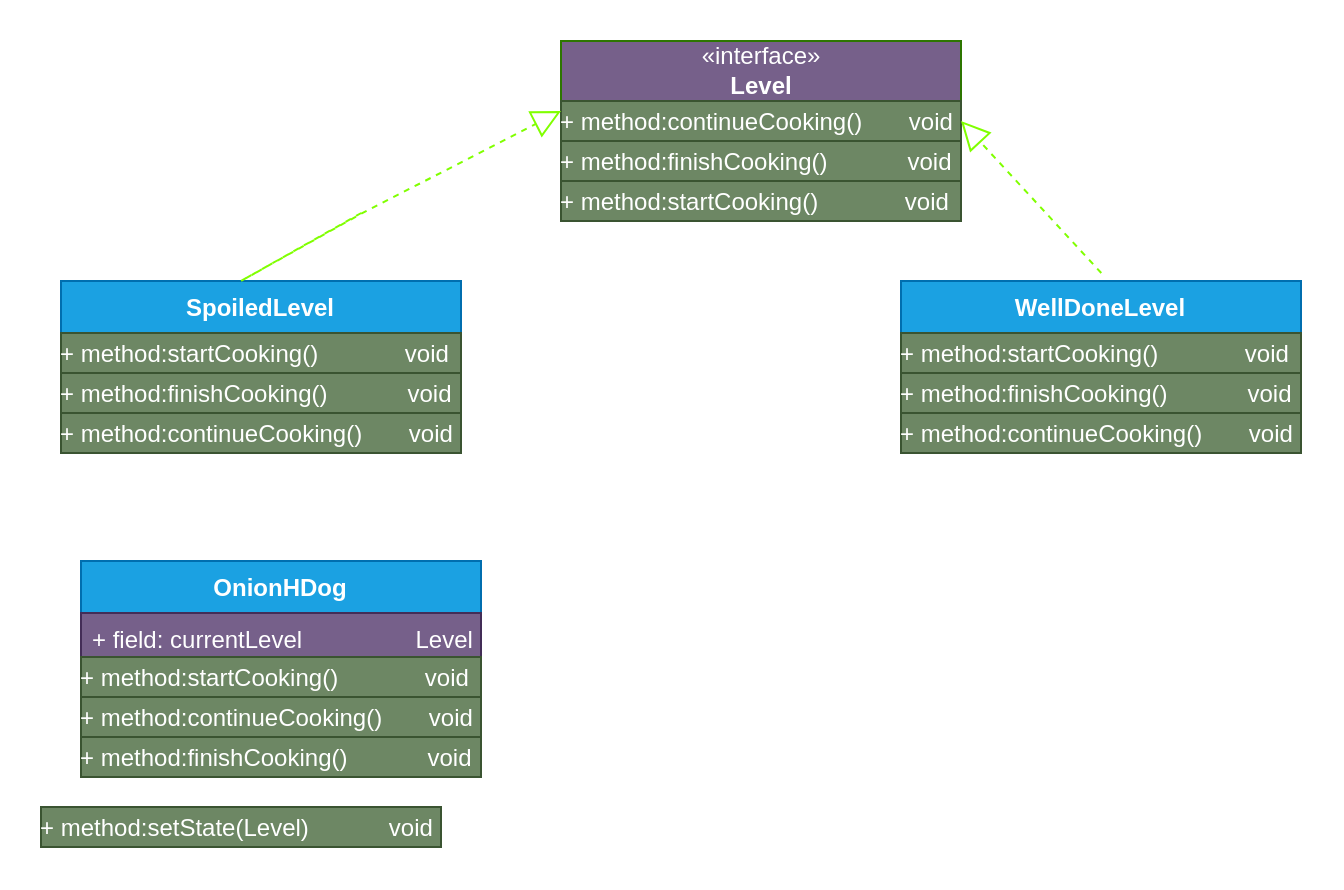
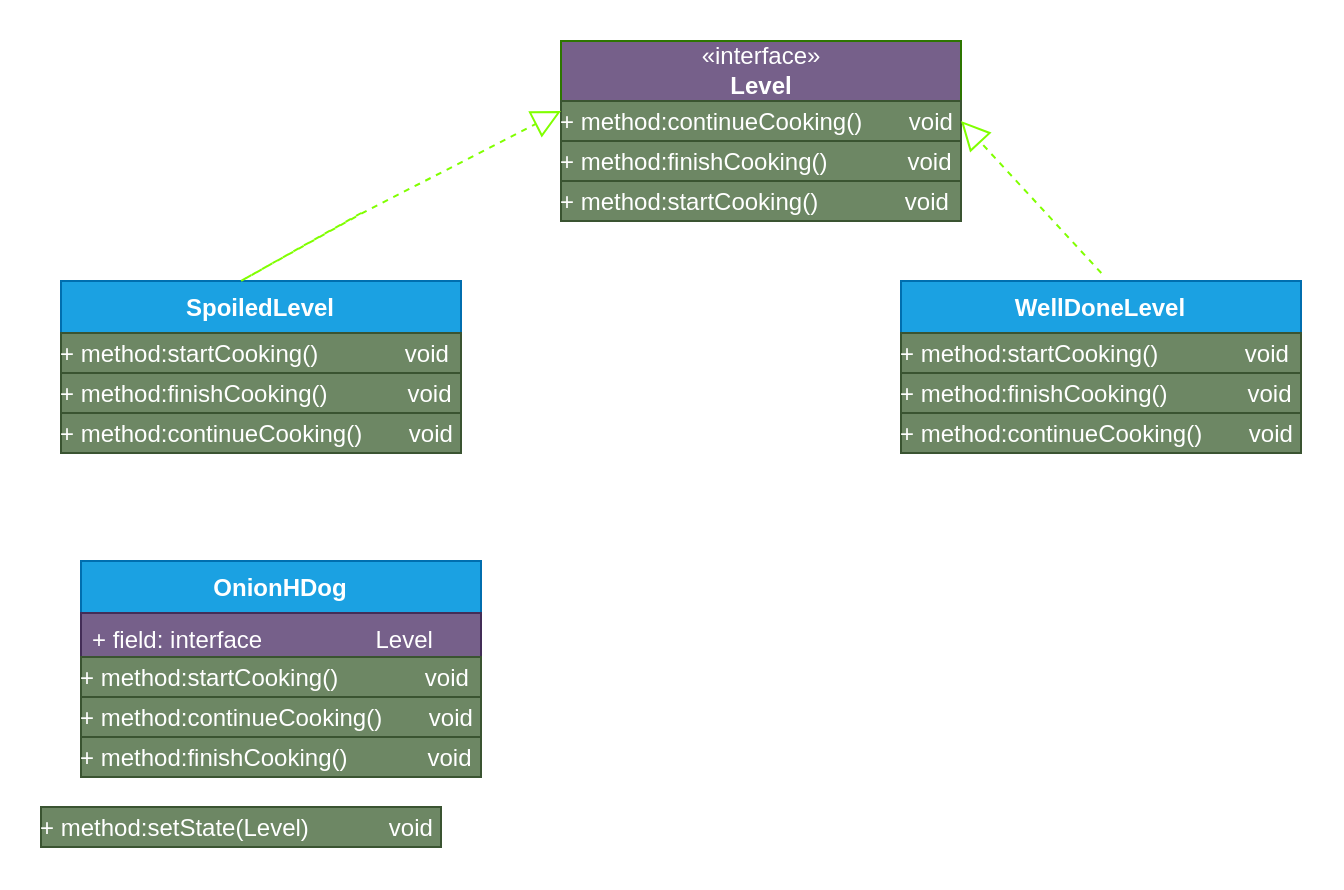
node "+ field: currentLevel Level": label "+ field: currentLevel Level" -> "+ field: interface Level"
